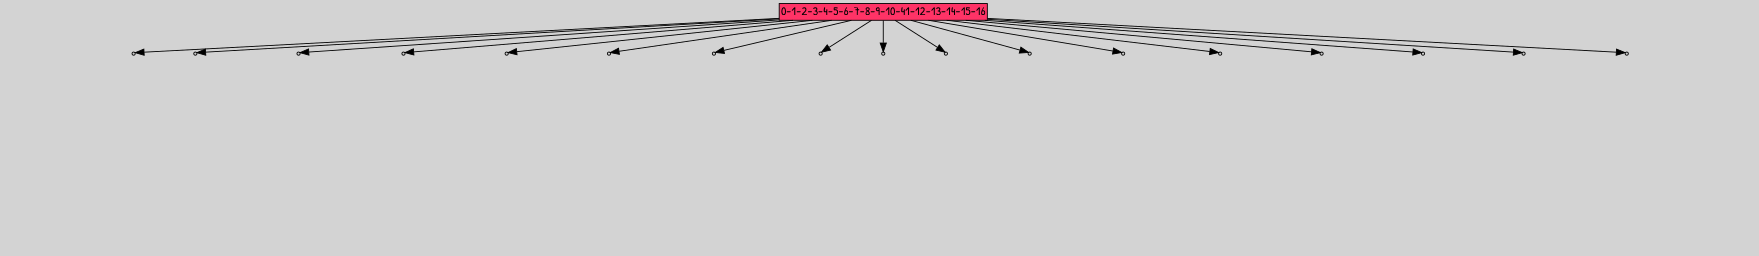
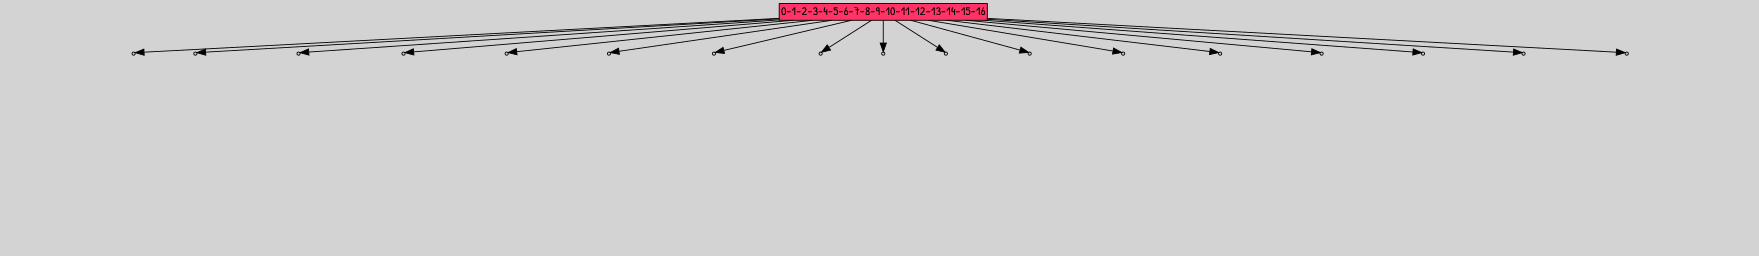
node "0-1-2-3-4-5-6-7-8-9-10-41-12-13-14-15-16": label "0-1-2-3-4-5-6-7-8-9-10-41-12-13-14-15-16" -> "0-1-2-3-4-5-6-7-8-9-10-11-12-13-14-15-16"
